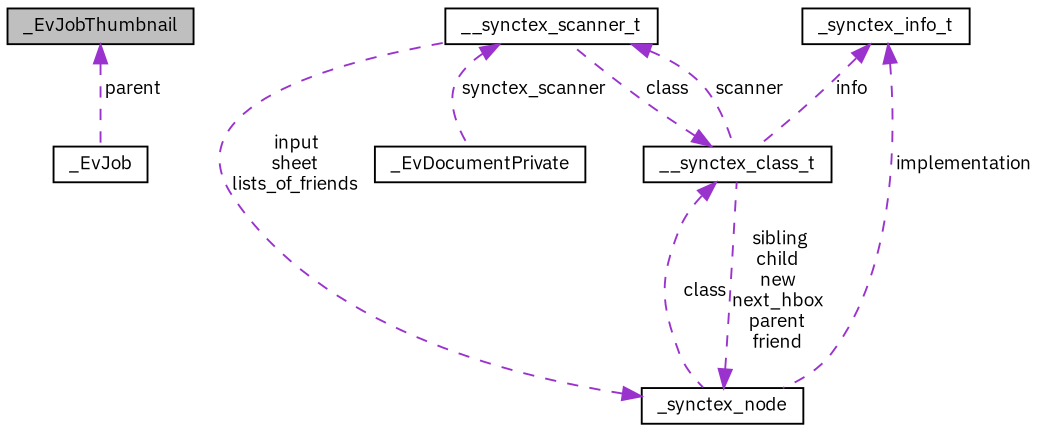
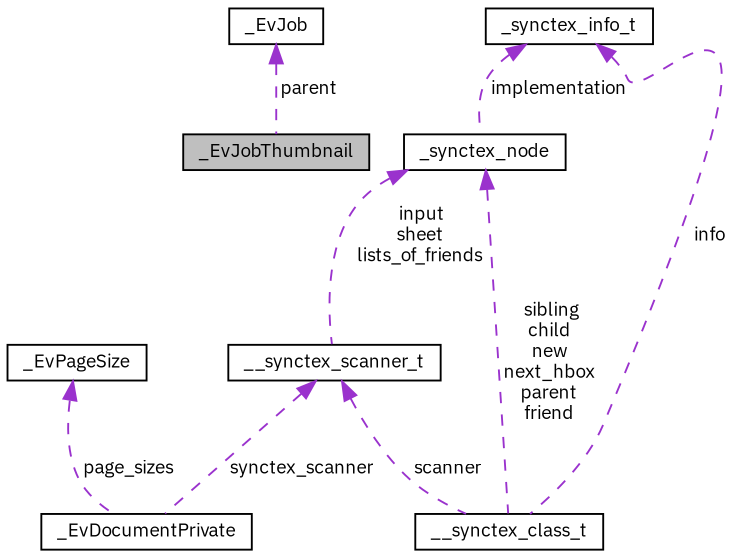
edge "__synctex_scanner_t" -> "__synctex_class_t": removed, label "class"
edge "_EvJob" -> "_EvJobThumbnail": reversed
edge "_synctex_node" -> "__synctex_class_t": removed, label "class"
node "_EvPageSize": added
